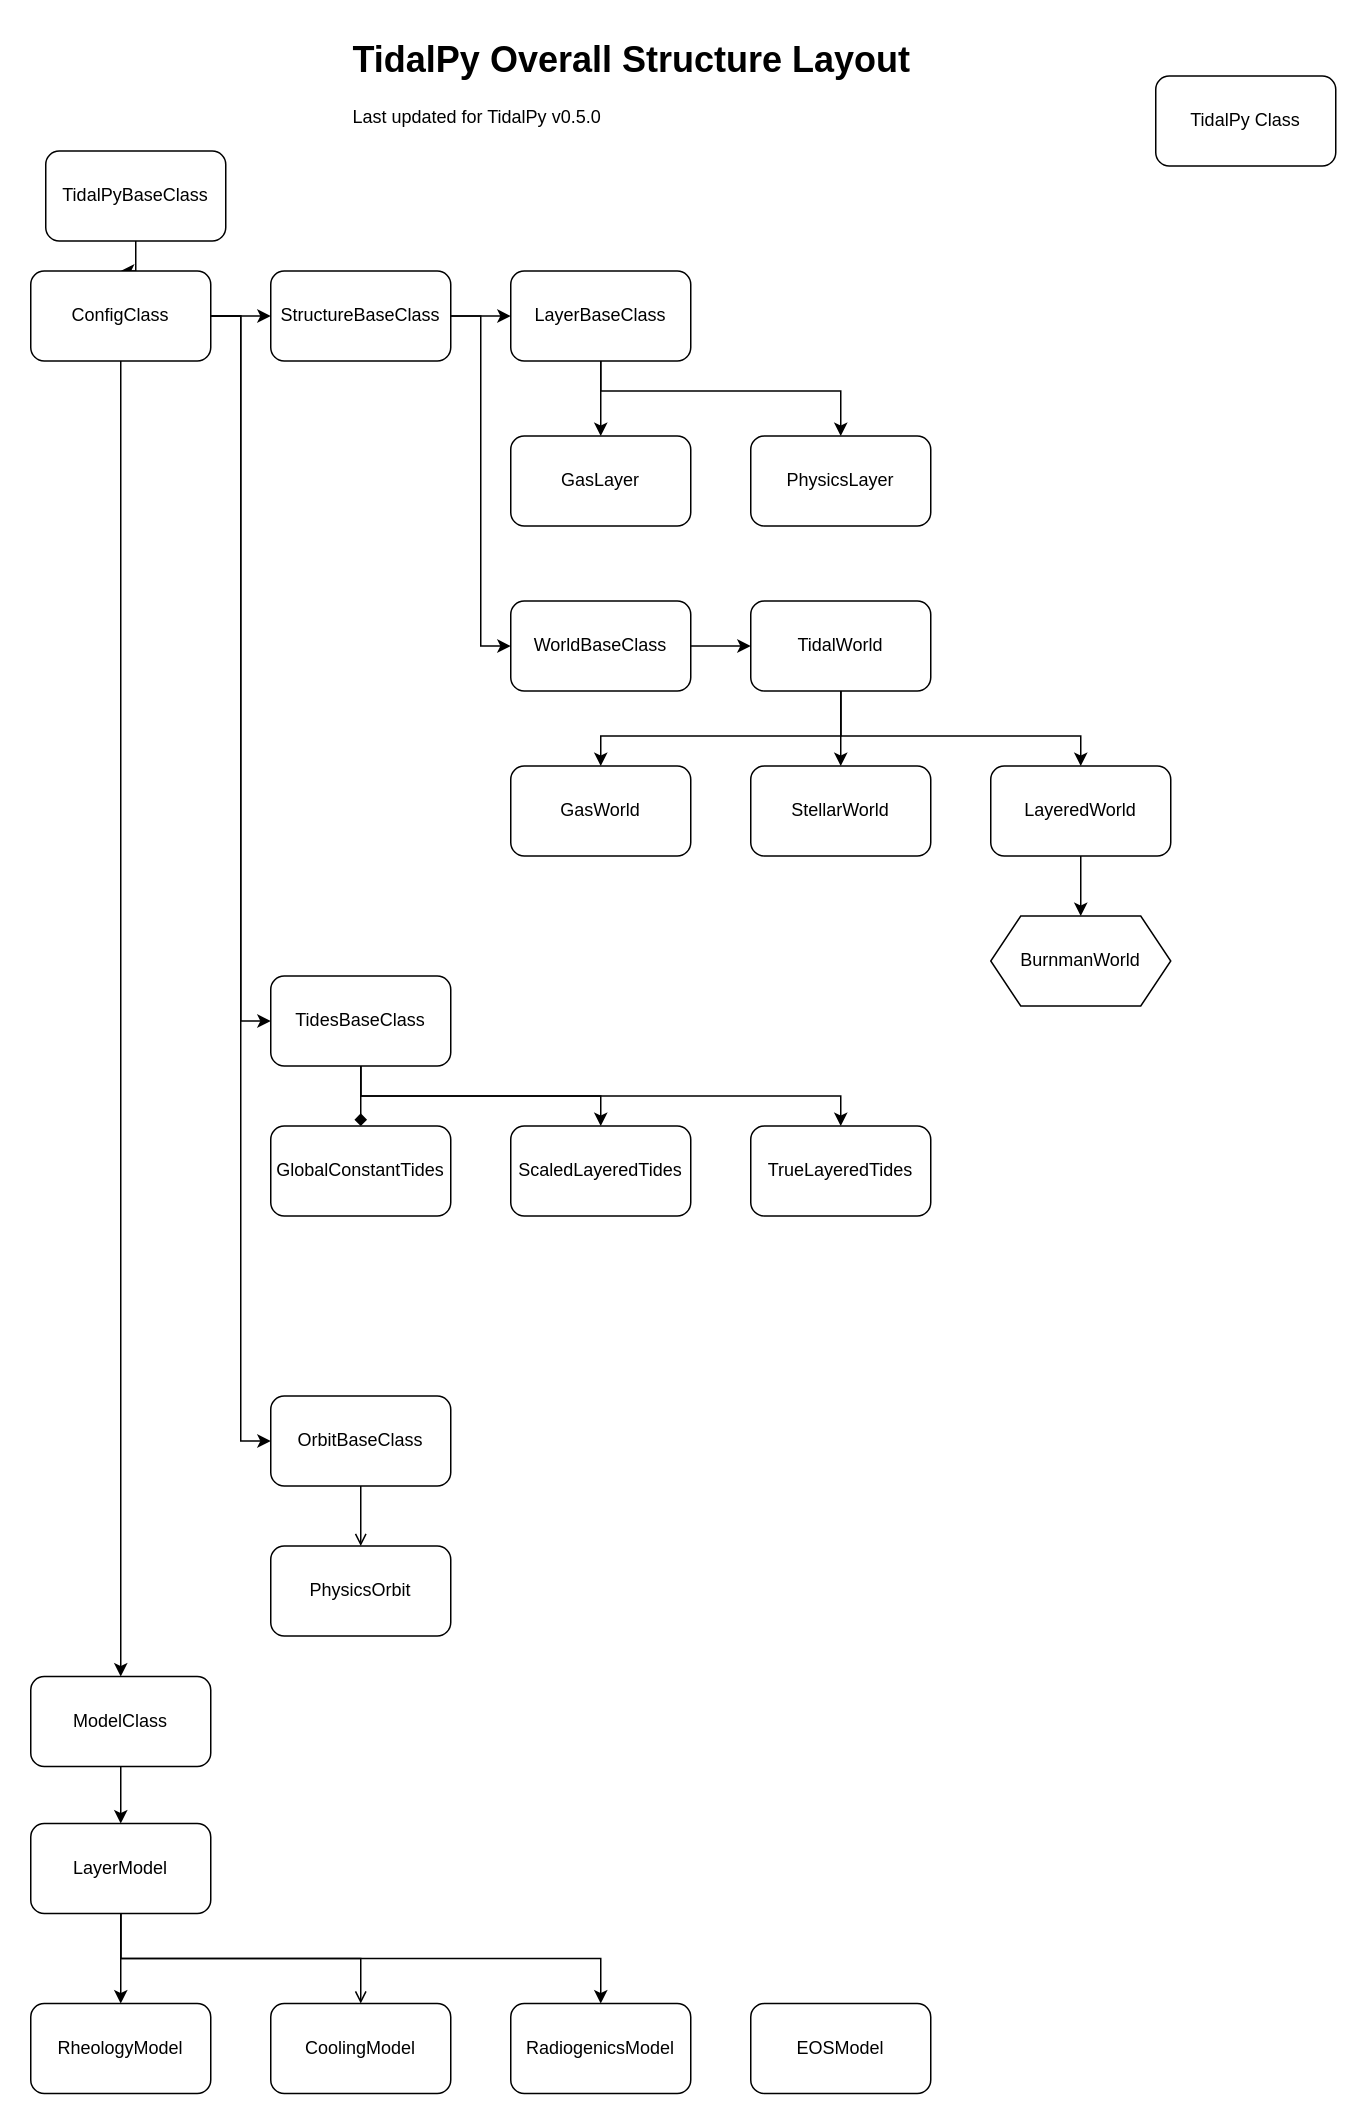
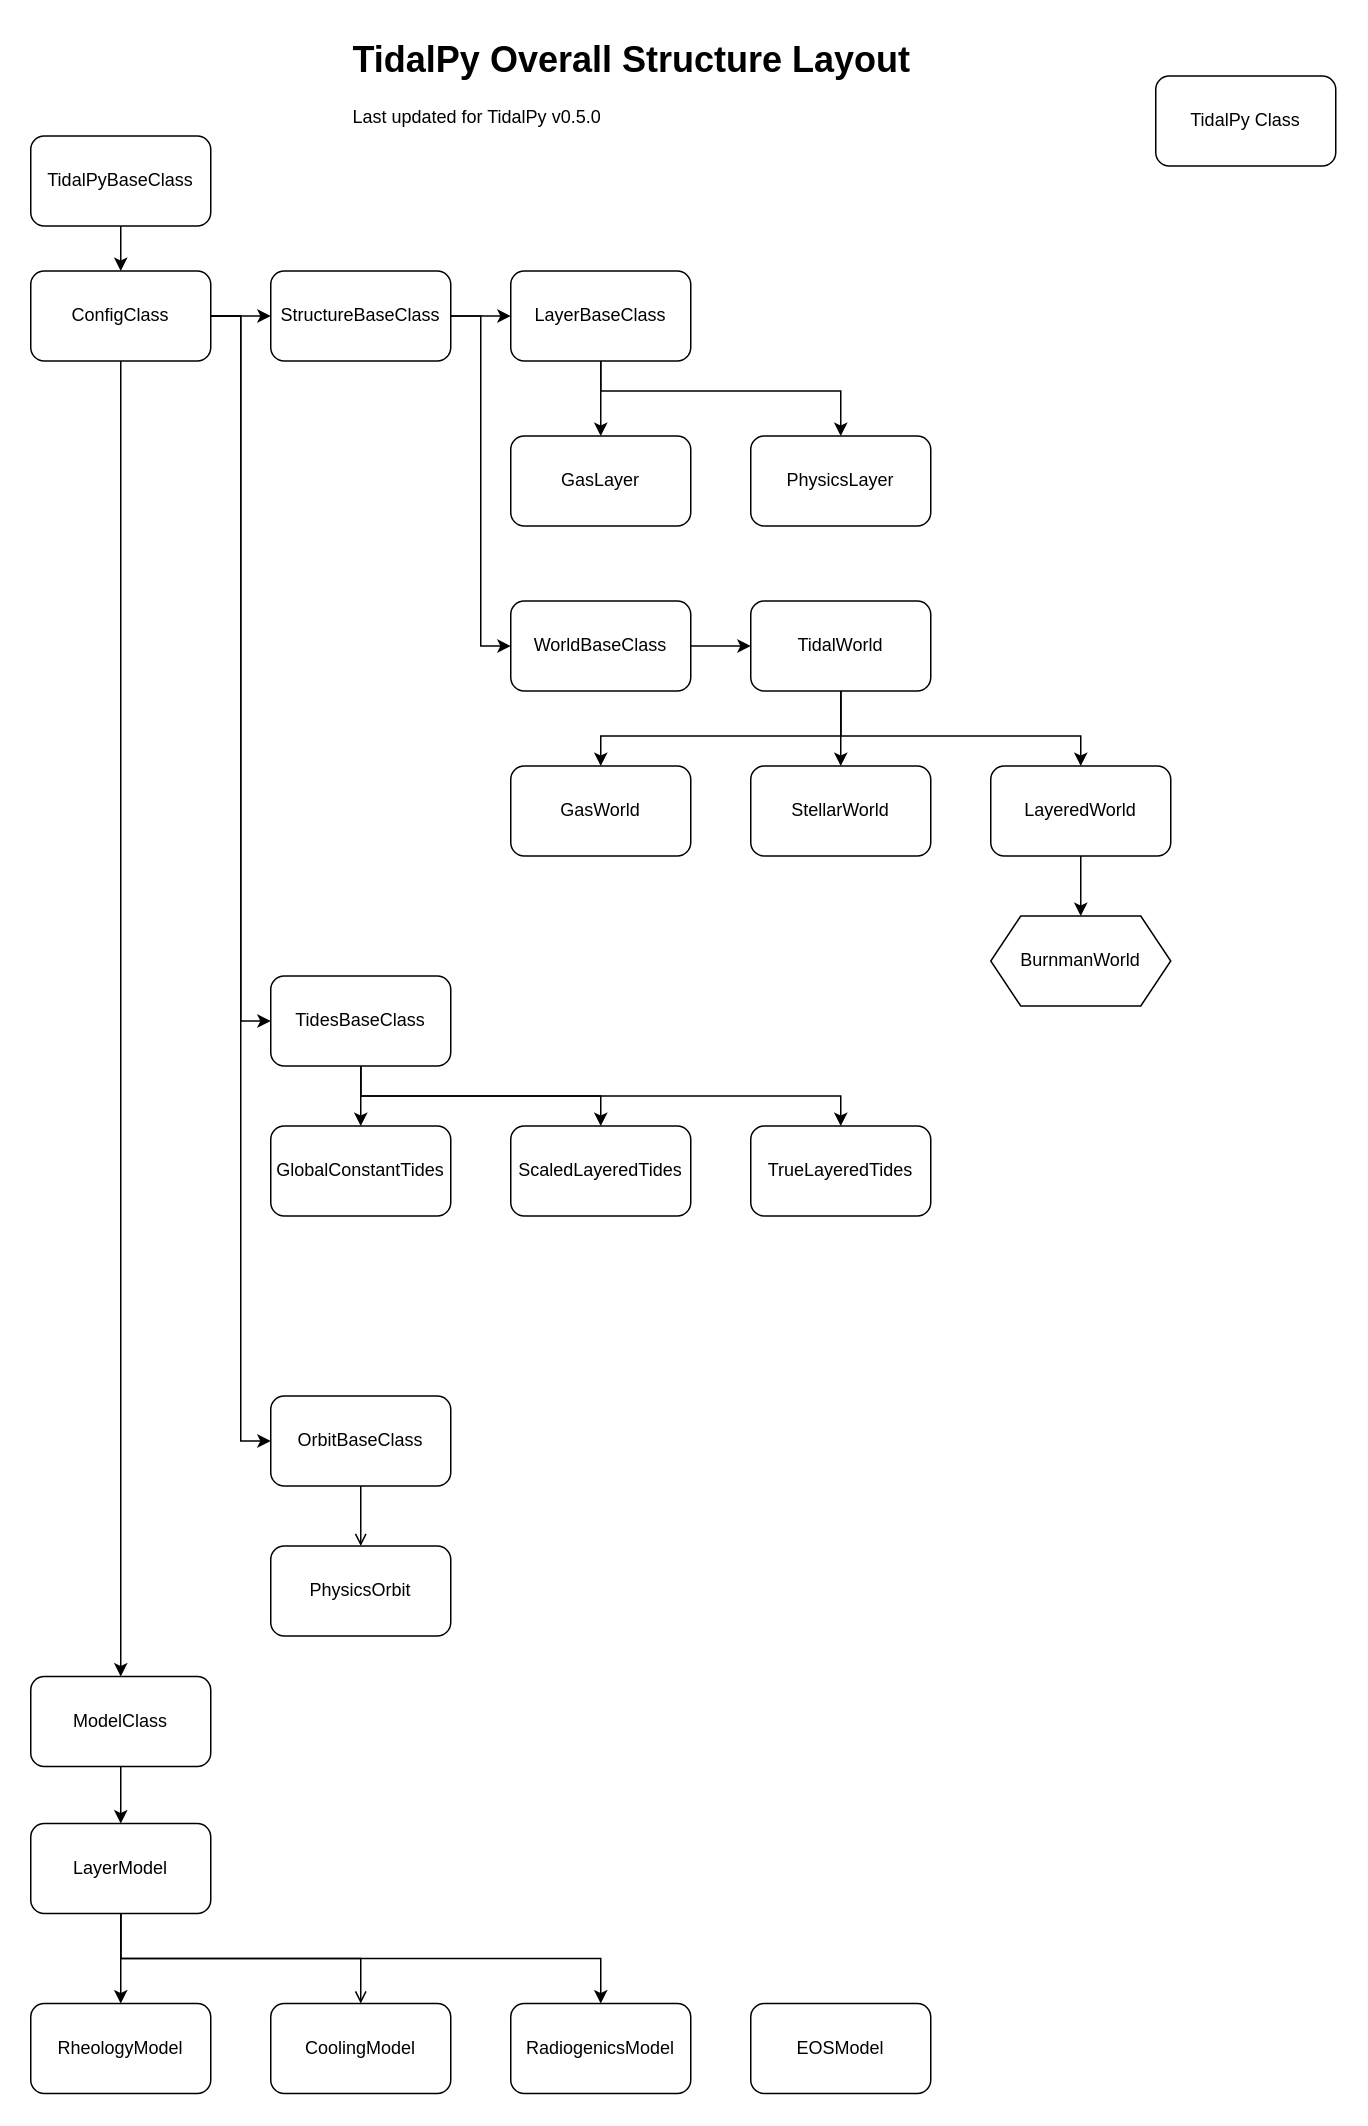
node "TidalPyBaseClass": moved (136, 196) -> (121, 181)
edge "TidesBaseClass" -> "GlobalConstantTides": arrowhead diamond -> classic
